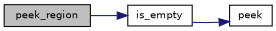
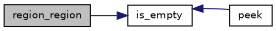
node "peek_region": label "peek_region" -> "region_region"
edge "is_empty" -> "peek": reversed
